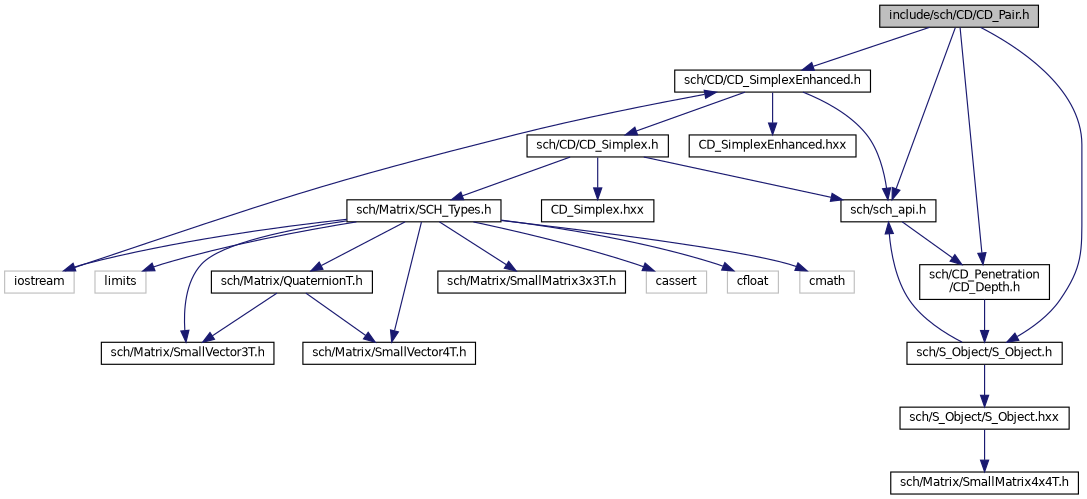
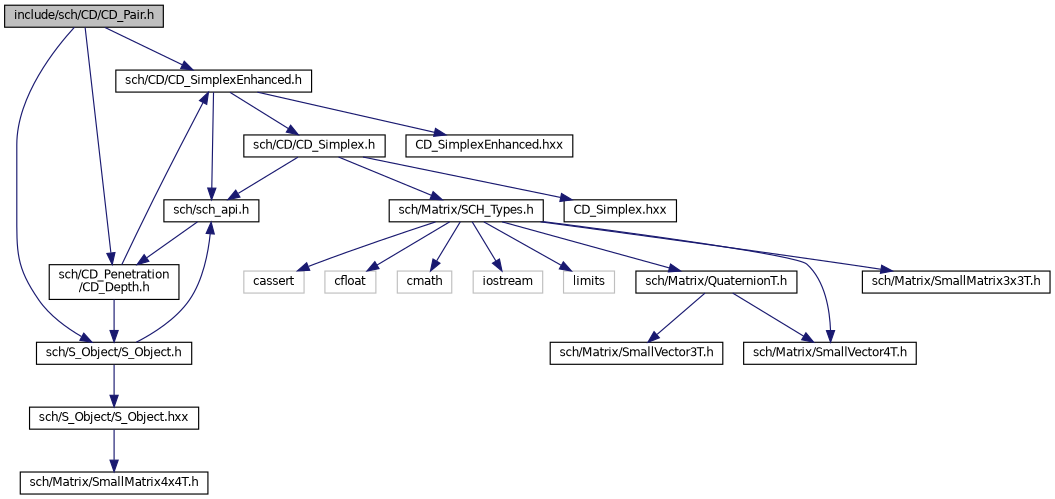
edge "include/sch/CD/CD_Pair.h" -> "sch/sch_api.h": removed
edge "iostream" -> "sch/CD/CD_SimplexEnhanced.h": now "sch/CD_Penetration /CD_Depth.h" -> "sch/CD/CD_SimplexEnhanced.h"
edge "sch/Matrix/SCH_Types.h" -> "sch/Matrix/SmallVector3T.h": removed
